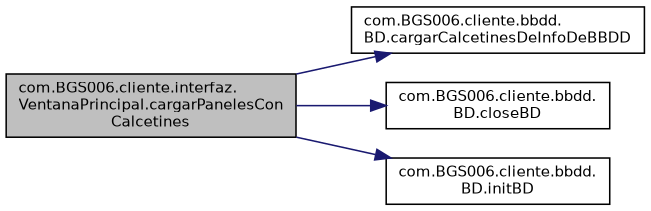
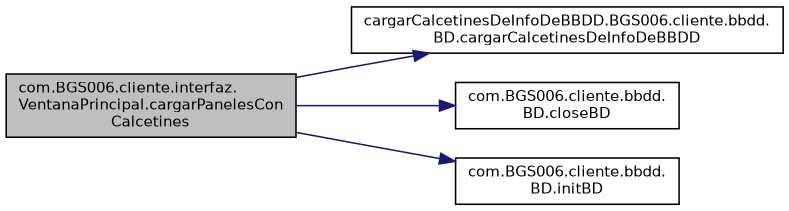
node "com.BGS006.cliente.bbdd. BD.cargarCalcetinesDeInfoDeBBDD": label "com.BGS006.cliente.bbdd. BD.cargarCalcetinesDeInfoDeBBDD" -> "cargarCalcetinesDeInfoDeBBDD.BGS006.cliente.bbdd. BD.cargarCalcetinesDeInfoDeBBDD"
